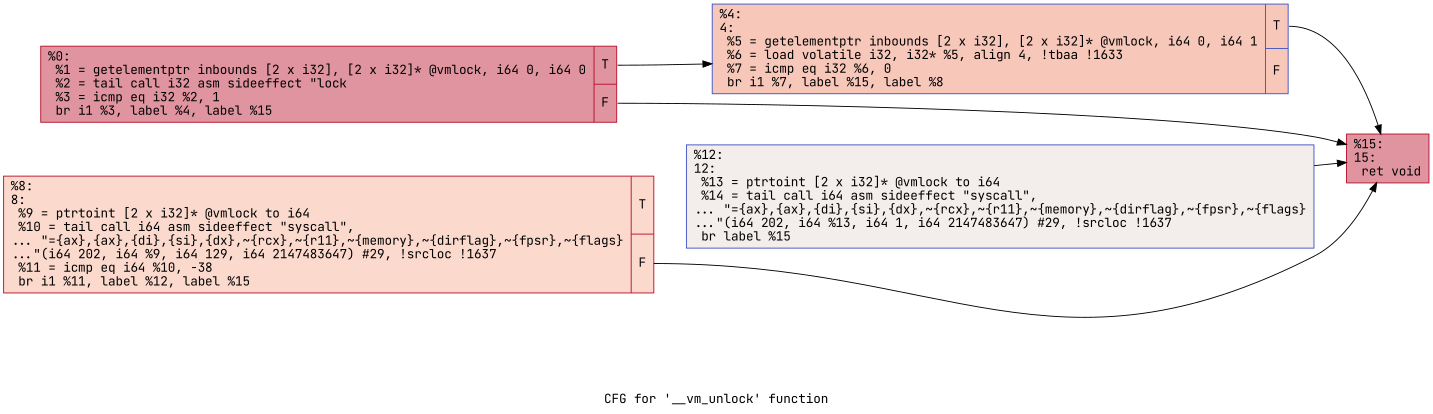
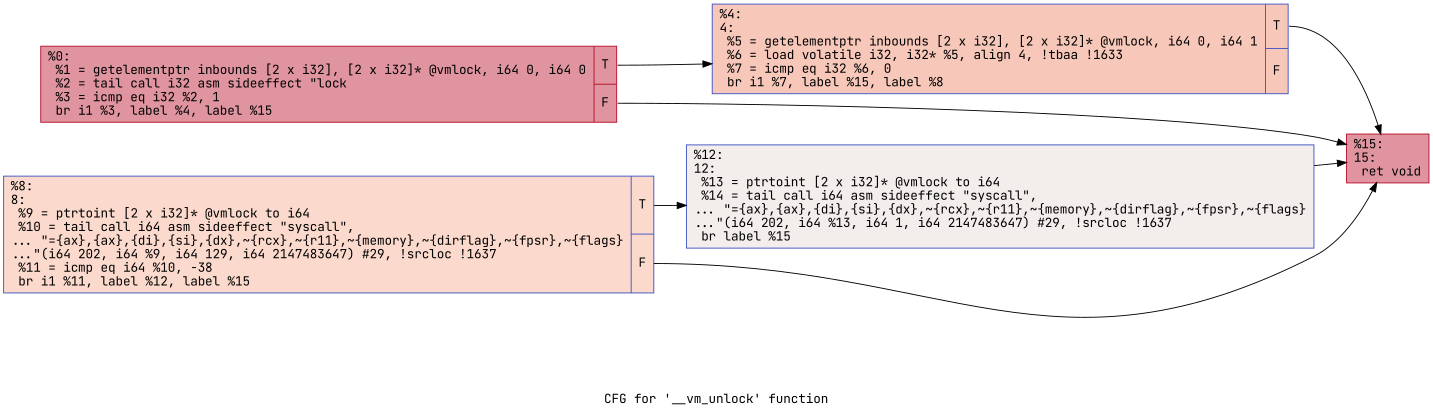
edge "%8:" -> "%12:": added
node "%8:": color #b70d28ff -> #3d50c3ff
